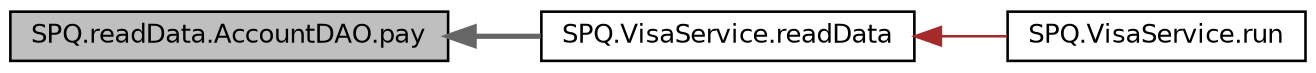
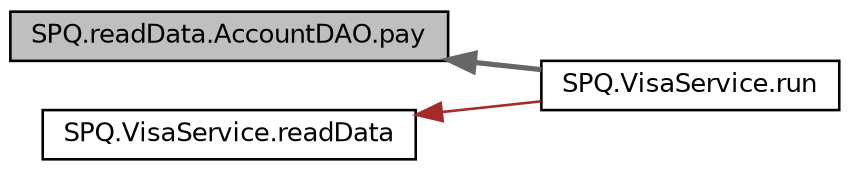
edge "SPQ.VisaService.readData" -> "SPQ.readData.AccountDAO.pay": now "SPQ.VisaService.run" -> "SPQ.readData.AccountDAO.pay"
